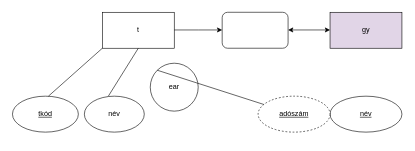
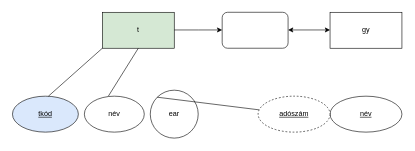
node "t": fillcolor #ffffff -> #d5e8d4
node "gy": fillcolor #e1d5e7 -> #ffffff
node "ear": moved (174, 87) -> (174, 114)
node "tkód": fillcolor #ffffff -> #dae8fc
